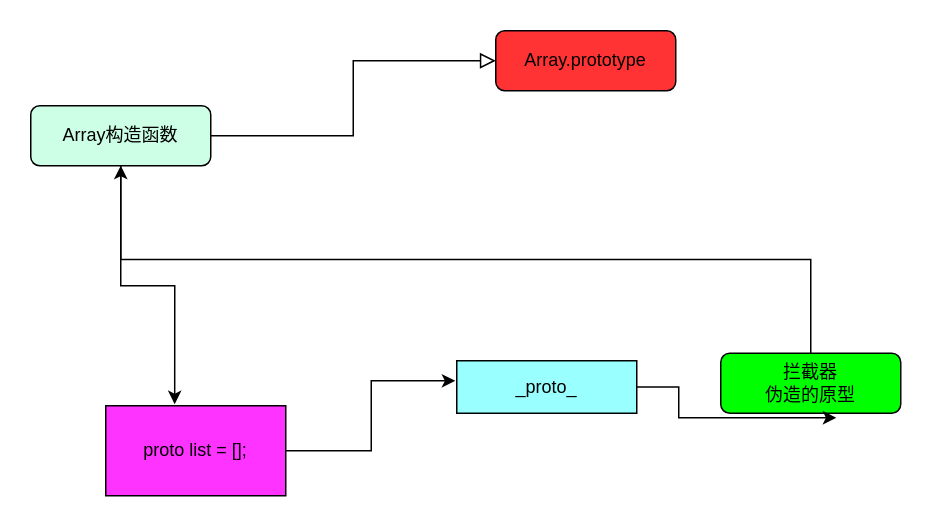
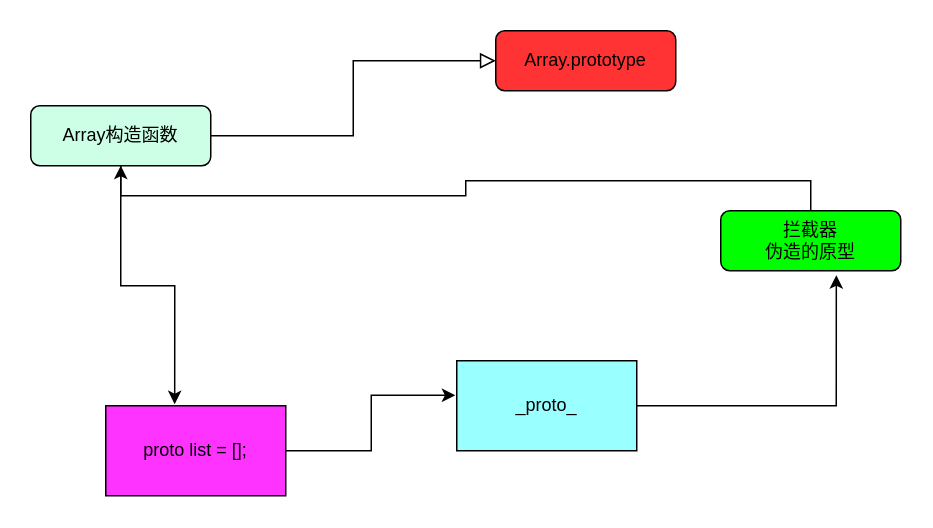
node "拦截器 伪造的原型": moved (811, 383) -> (811, 241)
node "_proto_": size 180x53 -> 180x90
